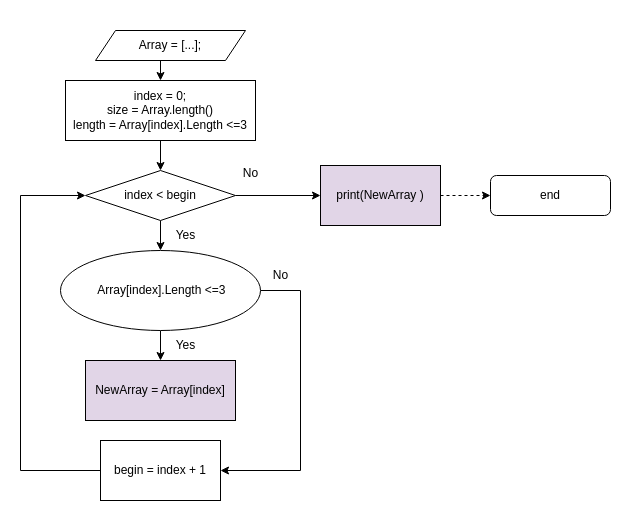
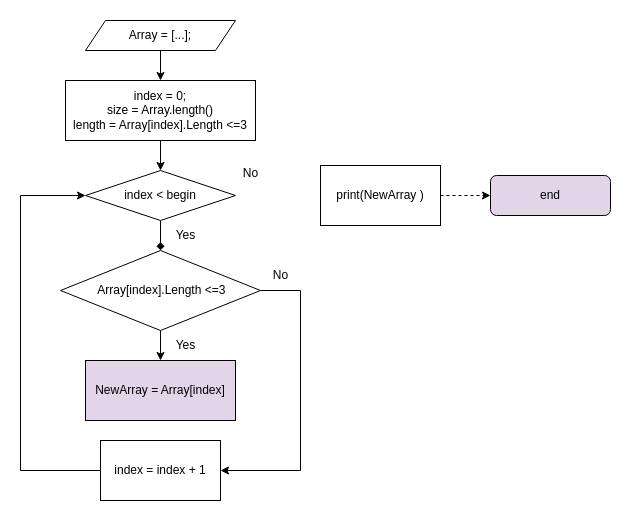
node "Array = [...];": moved (171, 46) -> (161, 36)
edge "index < begin" -> "print(NewArray )": removed
node "print(NewArray )": fillcolor #e1d5e7 -> #ffffff
node "end": fillcolor #ffffff -> #e1d5e7
edge "index < begin" -> "Array[index].Length <=3": arrowhead classic -> diamond
node "Array[index].Length <=3": shape ellipse -> diamond
node "begin = index + 1": label "begin = index + 1" -> "index = index + 1"
